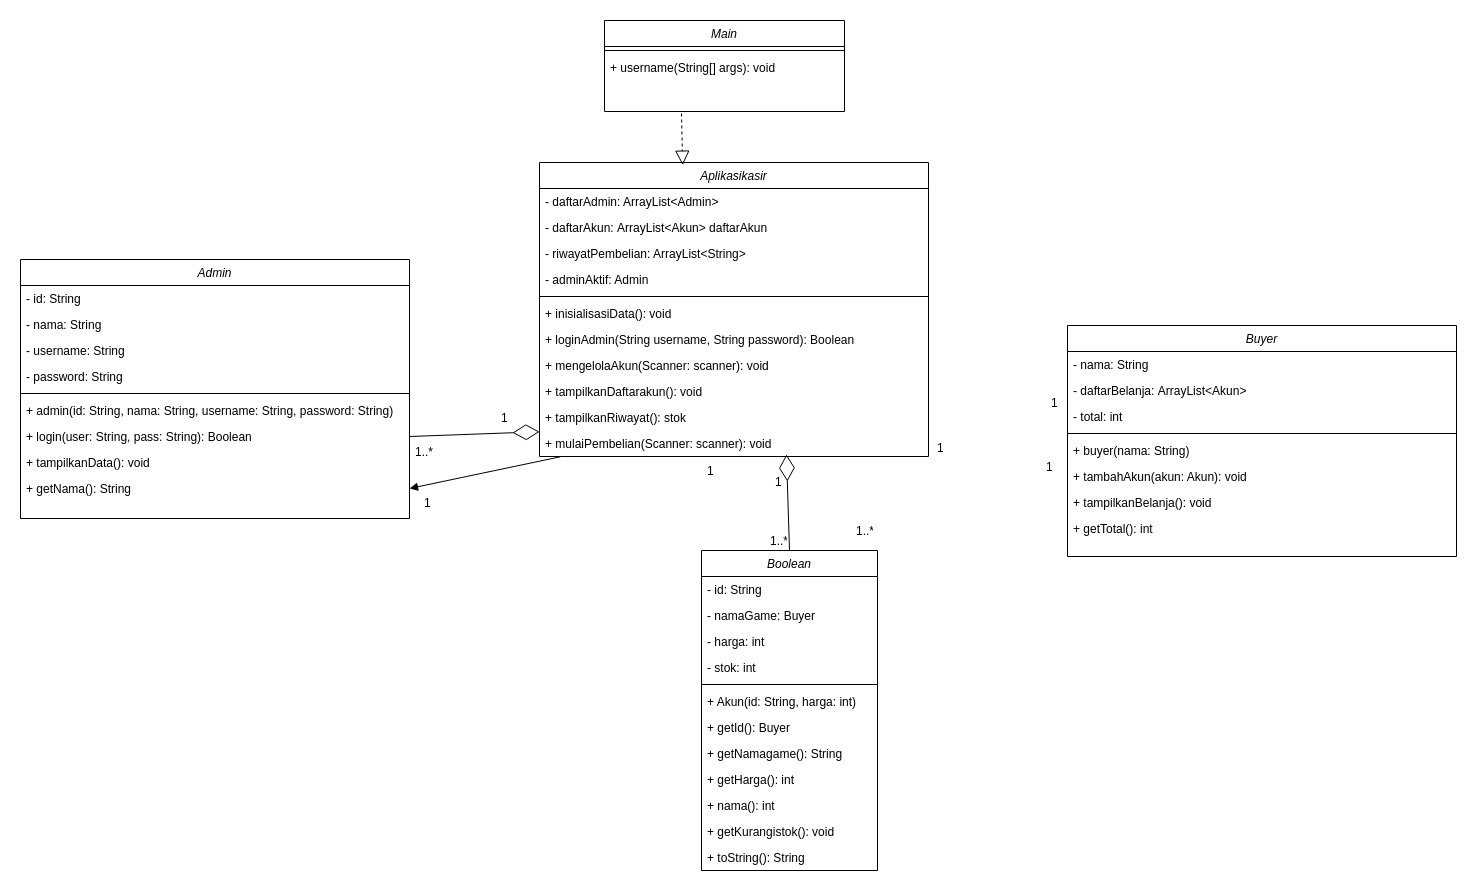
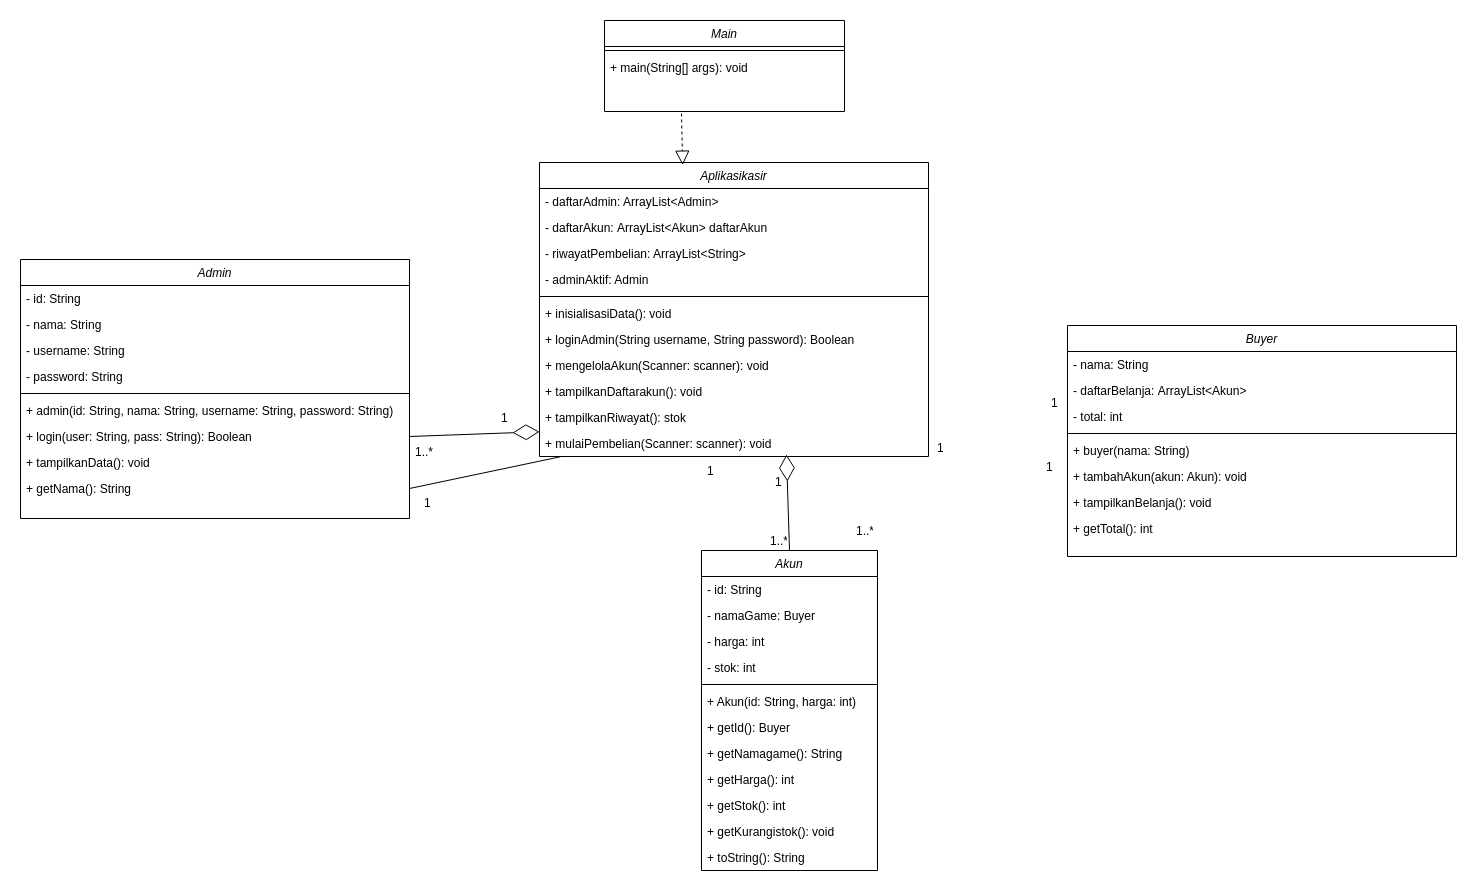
node "+ username(String[] args): void": label "+ username(String[] args): void" -> "+ main(String[] args): void"
edge "+ mulaiPembelian(Scanner: scanner): void" -> "+ getNama(): String": arrowhead block -> none
node "Boolean": label "Boolean" -> "Akun"
node "+ nama(): int": label "+ nama(): int" -> "+ getStok(): int"
